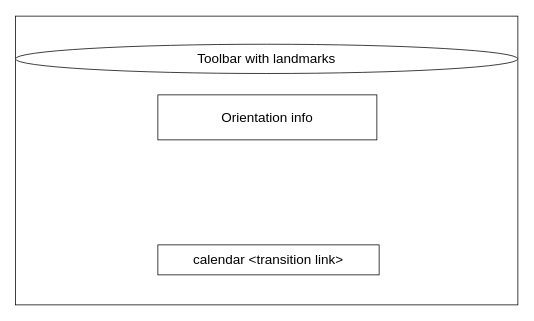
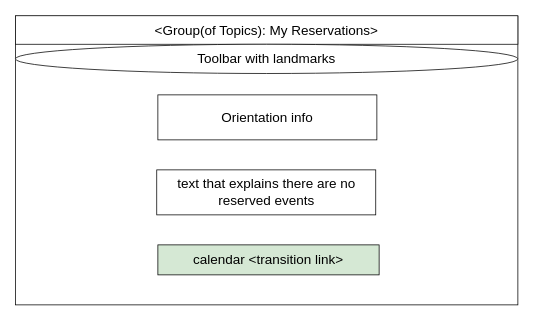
node "<Group(of Topics): My Reservations>": added
node "text that explains there are no reserved events": added
node "calendar <transition link>": fillcolor #ffffff -> #d5e8d4
